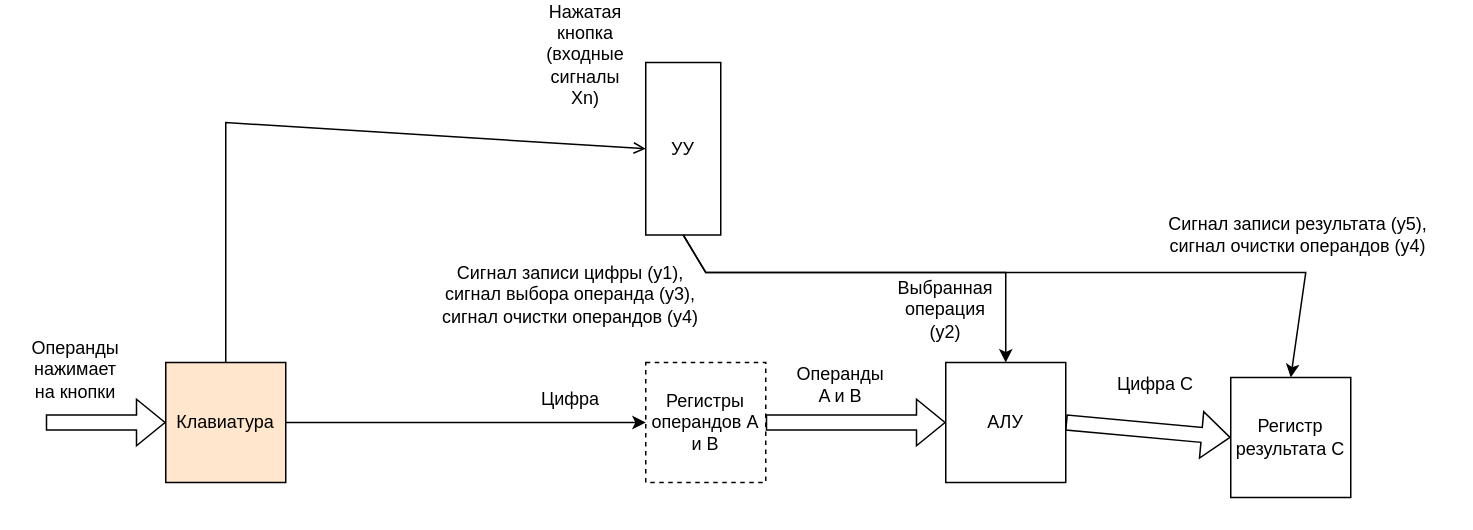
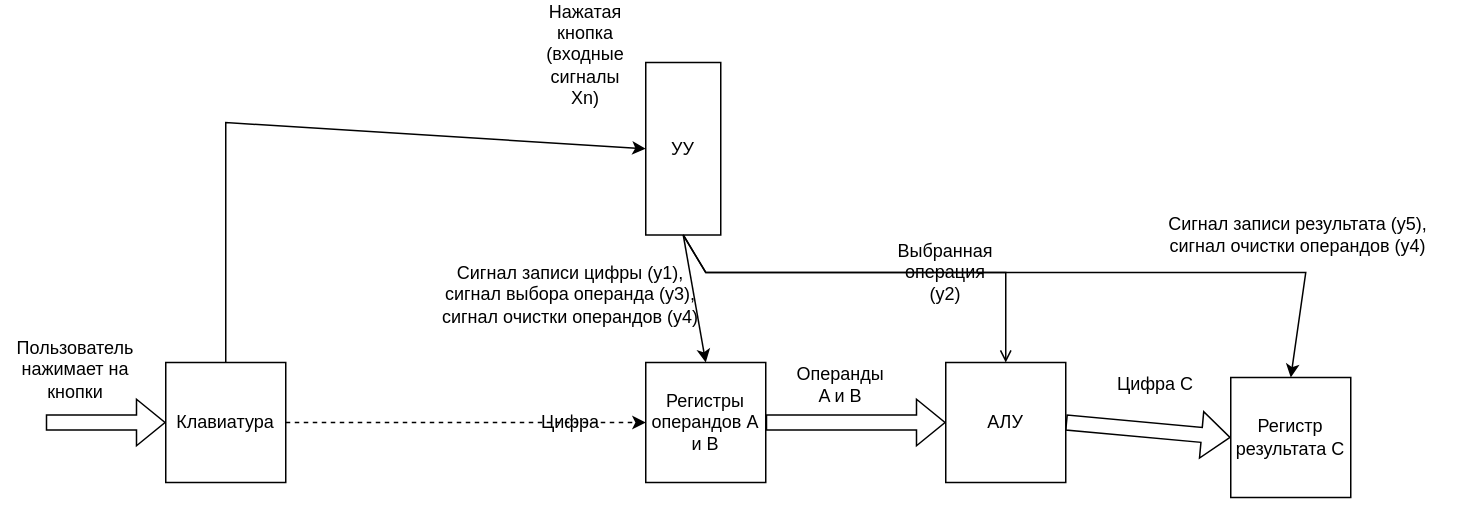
edge "Клавиатура" -> "УУ": arrowhead open -> classic
edge "УУ" -> "Регистры операндов A и B": added
node "Выбранная операция (y2)": moved (946, 310) -> (946, 272)
edge "УУ" -> "АЛУ": arrowhead classic -> open
node "Операнды нажимает на кнопки": label "Операнды нажимает на кнопки" -> "Пользователь нажимает на кнопки"
node "Цифра": moved (571, 400) -> (571, 422)
node "Клавиатура": fillcolor #ffe6cc -> #ffffff
edge "Клавиатура" -> "Регистры операндов A и B": style solid -> dashed
node "Регистры операндов A и B": style dashed -> solid
